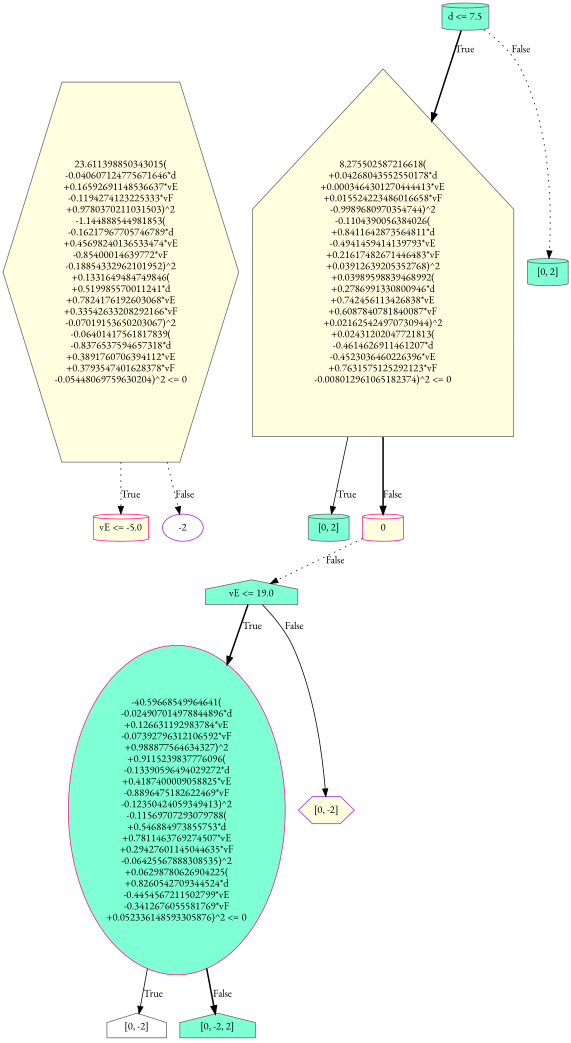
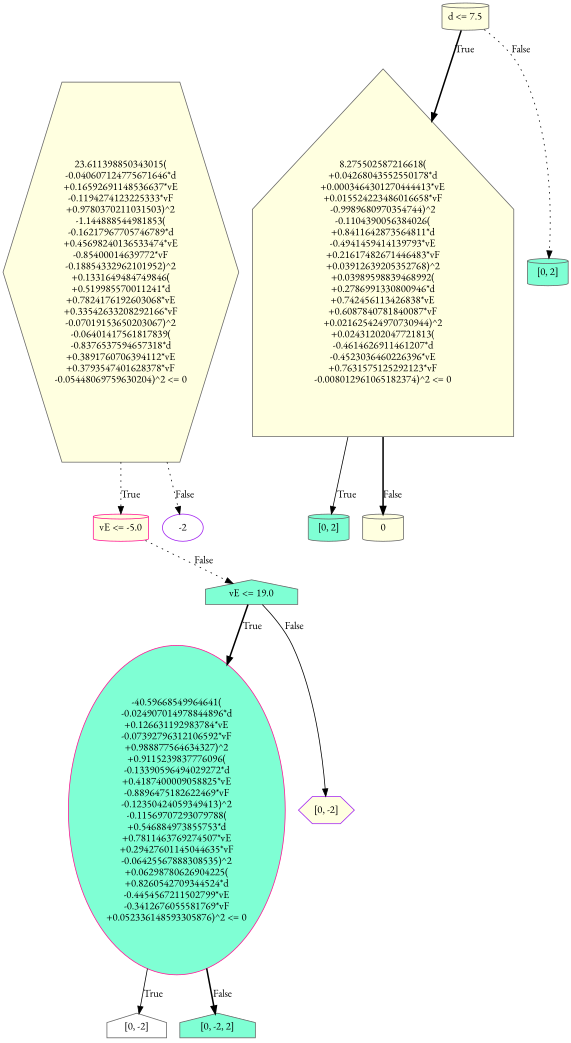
node "d <= 7.5": fillcolor aquamarine -> lightyellow
node "0": color deeppink -> gray40
edge "0" -> "vE <= 19.0": now "vE <= -5.0" -> "vE <= 19.0"
